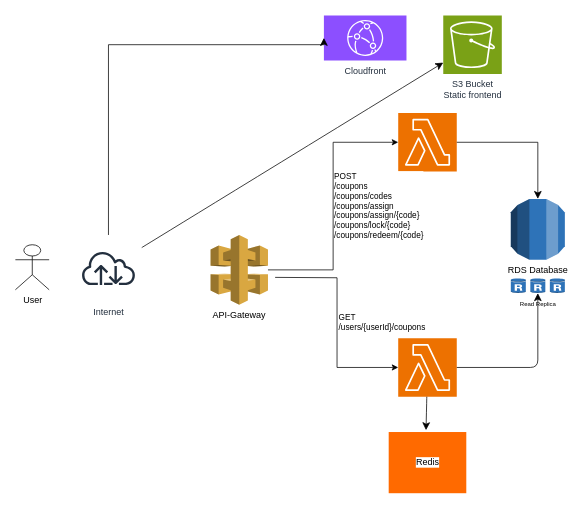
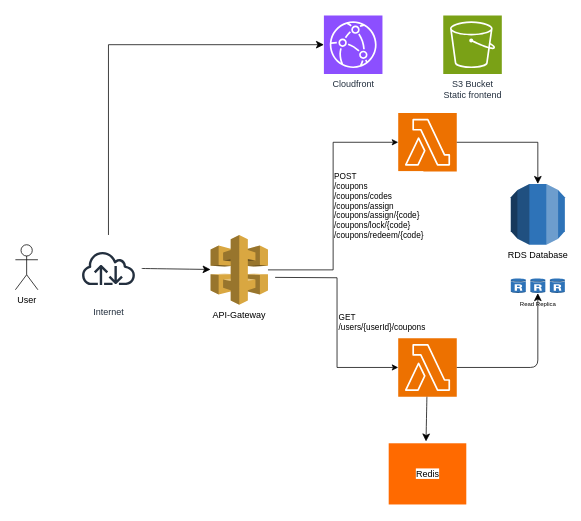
node "Cloudfront": size 83x45 -> 59x59
edge "Internet" -> "S3 Bucket Static frontend": now "Internet" -> "API-Gateway"
node "RDS Database": moved (537, 229) -> (537, 214)
node "User": size 34x45 -> 23x45
node "Redis": moved (427, 462) -> (427, 473)
